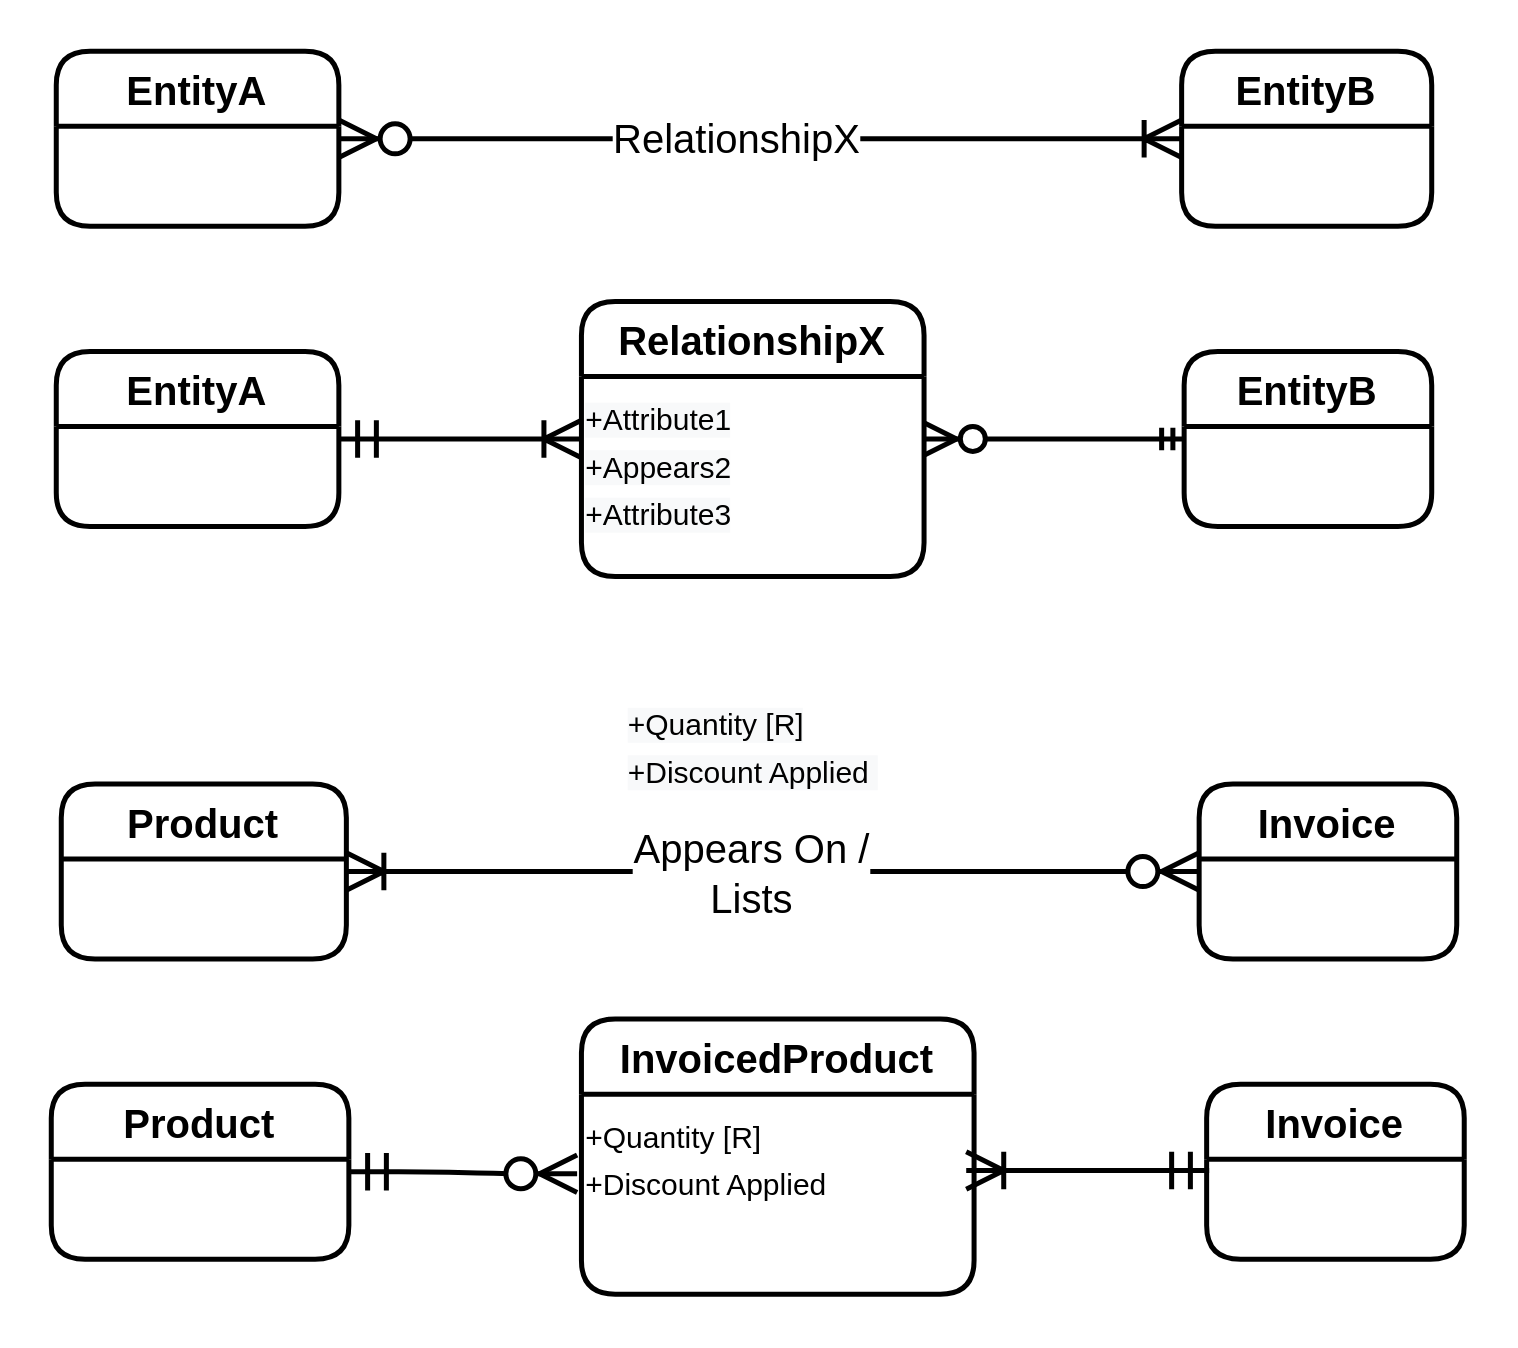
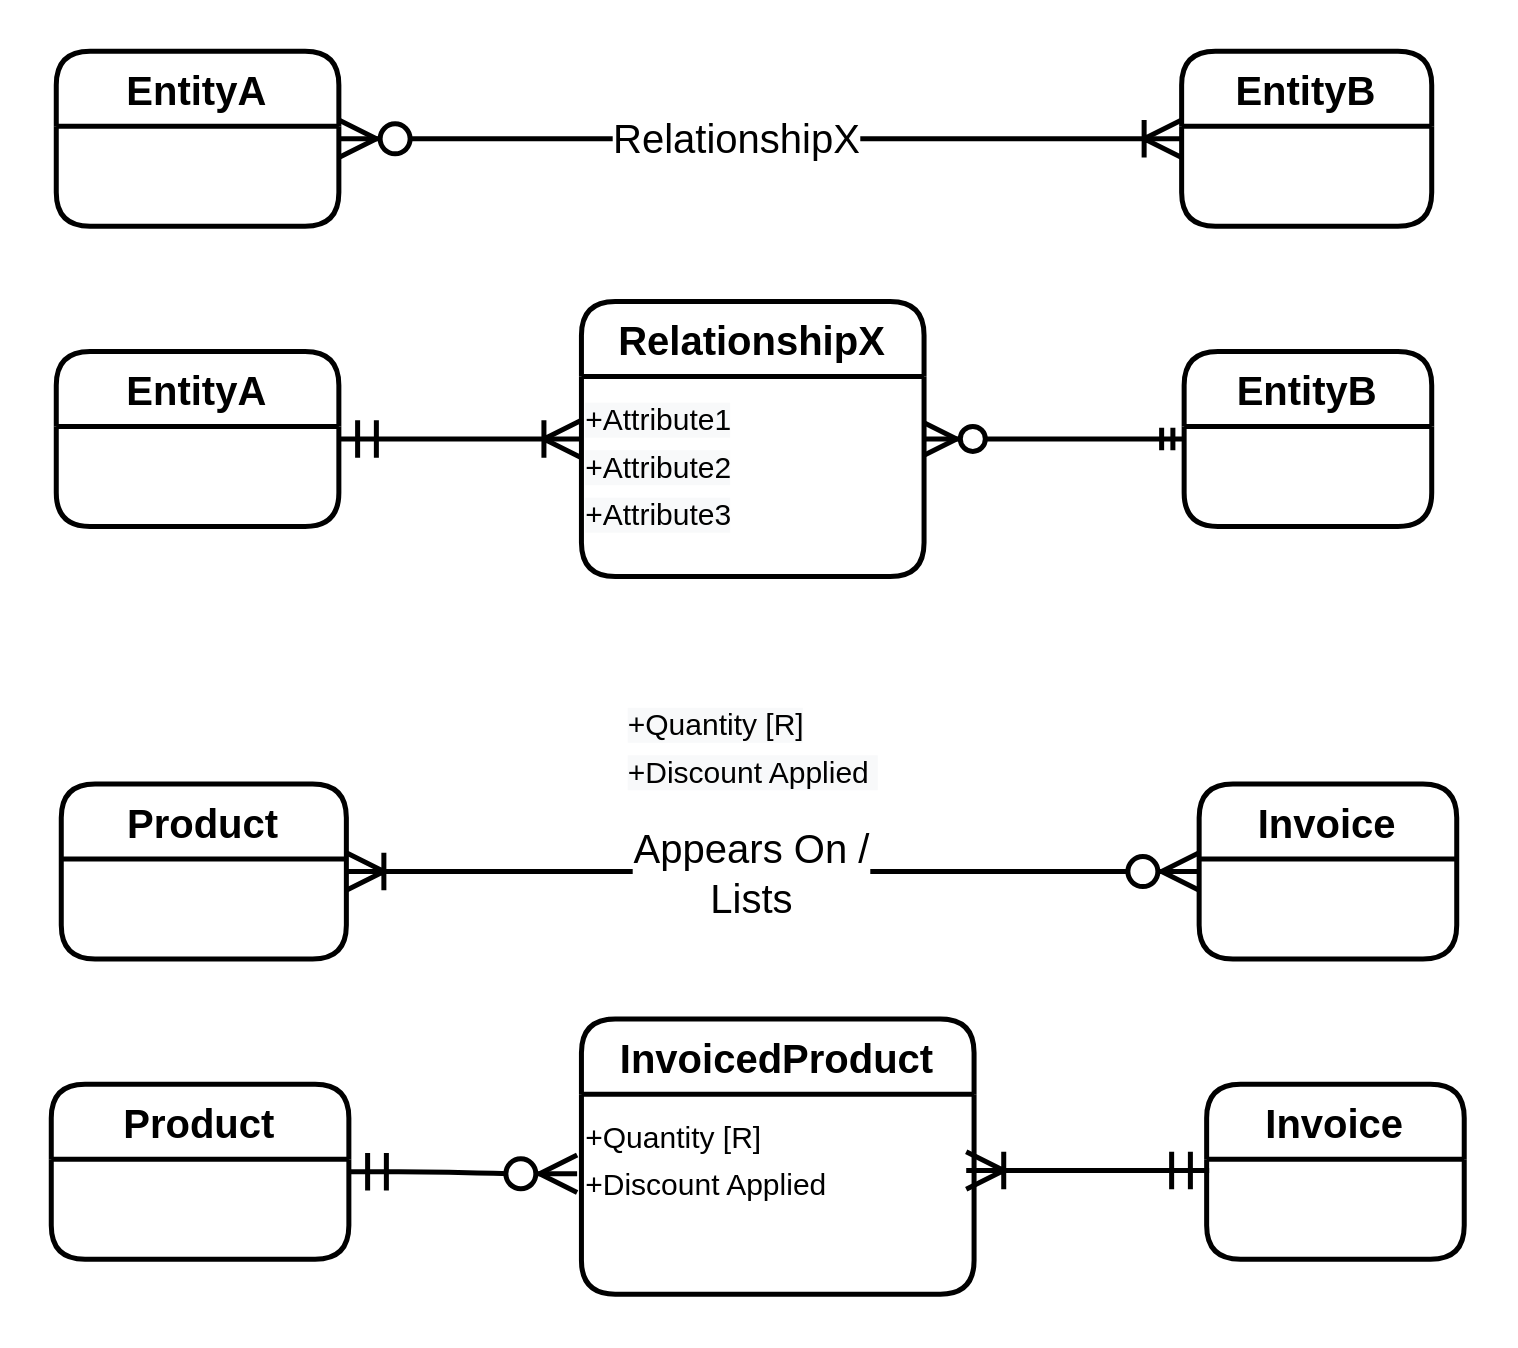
node "+Attribute1+Appears2+Attribute3": label "+Attribute1+Appears2+Attribute3" -> "+Attribute1+Attribute2+Attribute3"
